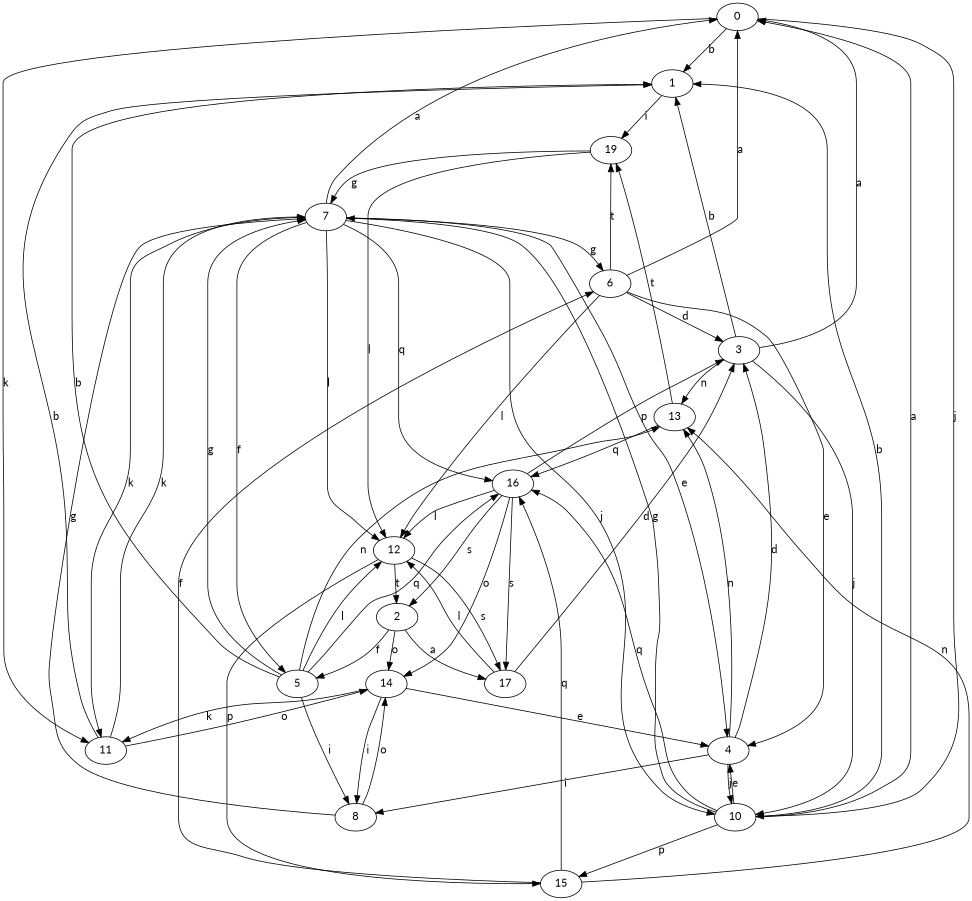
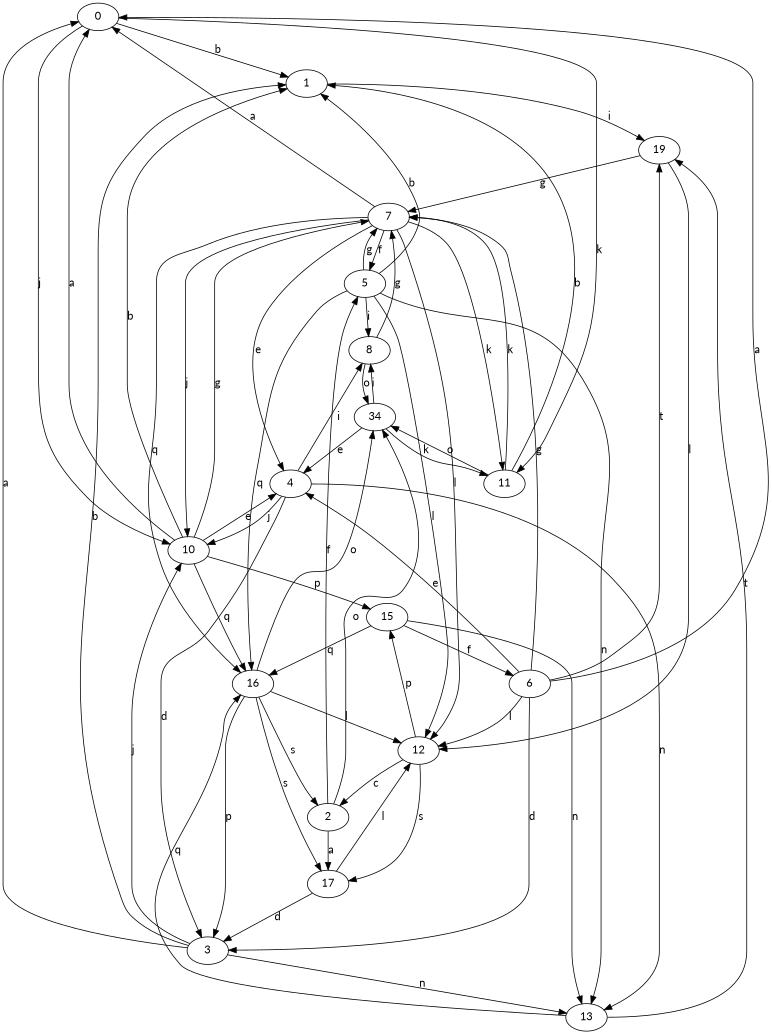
edge "7" -> "6": reversed
edge "12" -> "2": label "t" -> "c"
node "14": label "14" -> "34"
